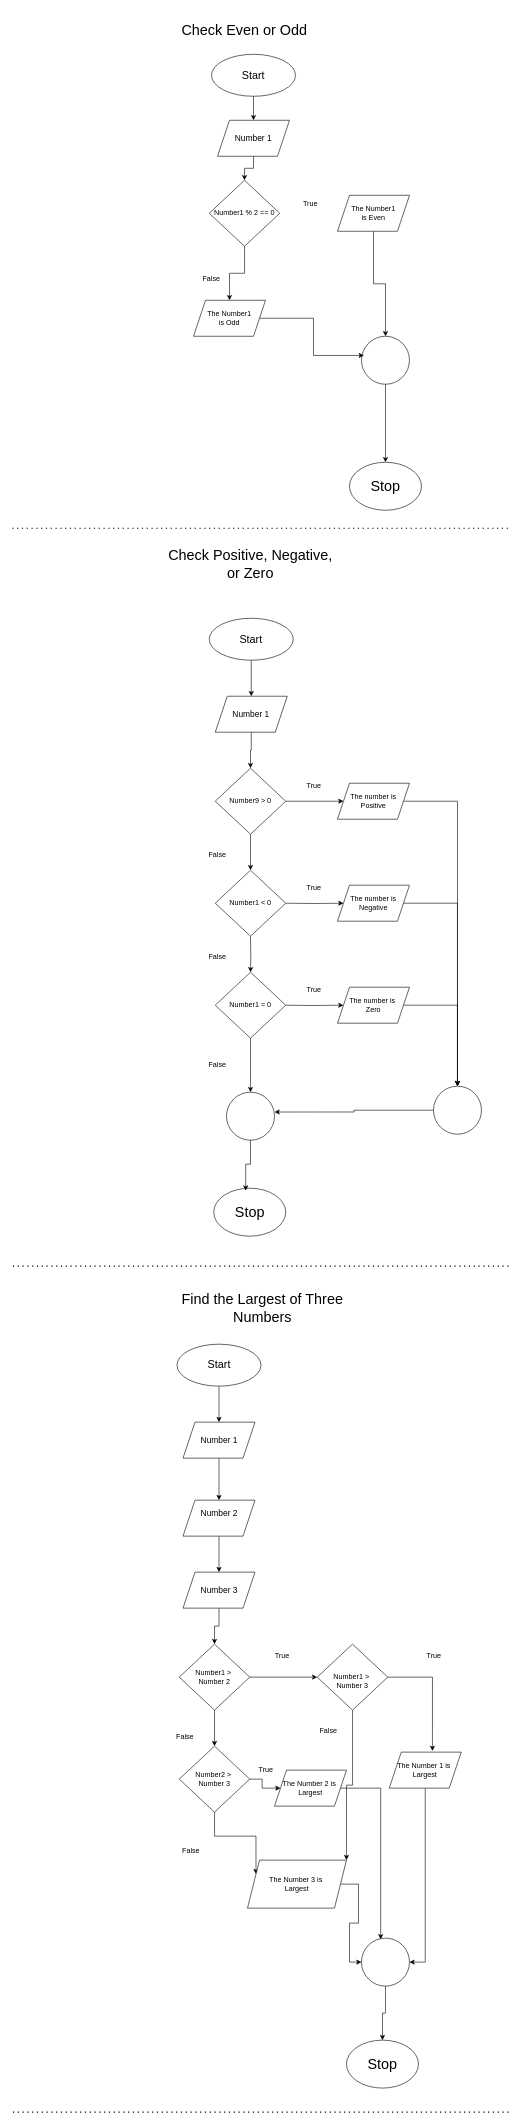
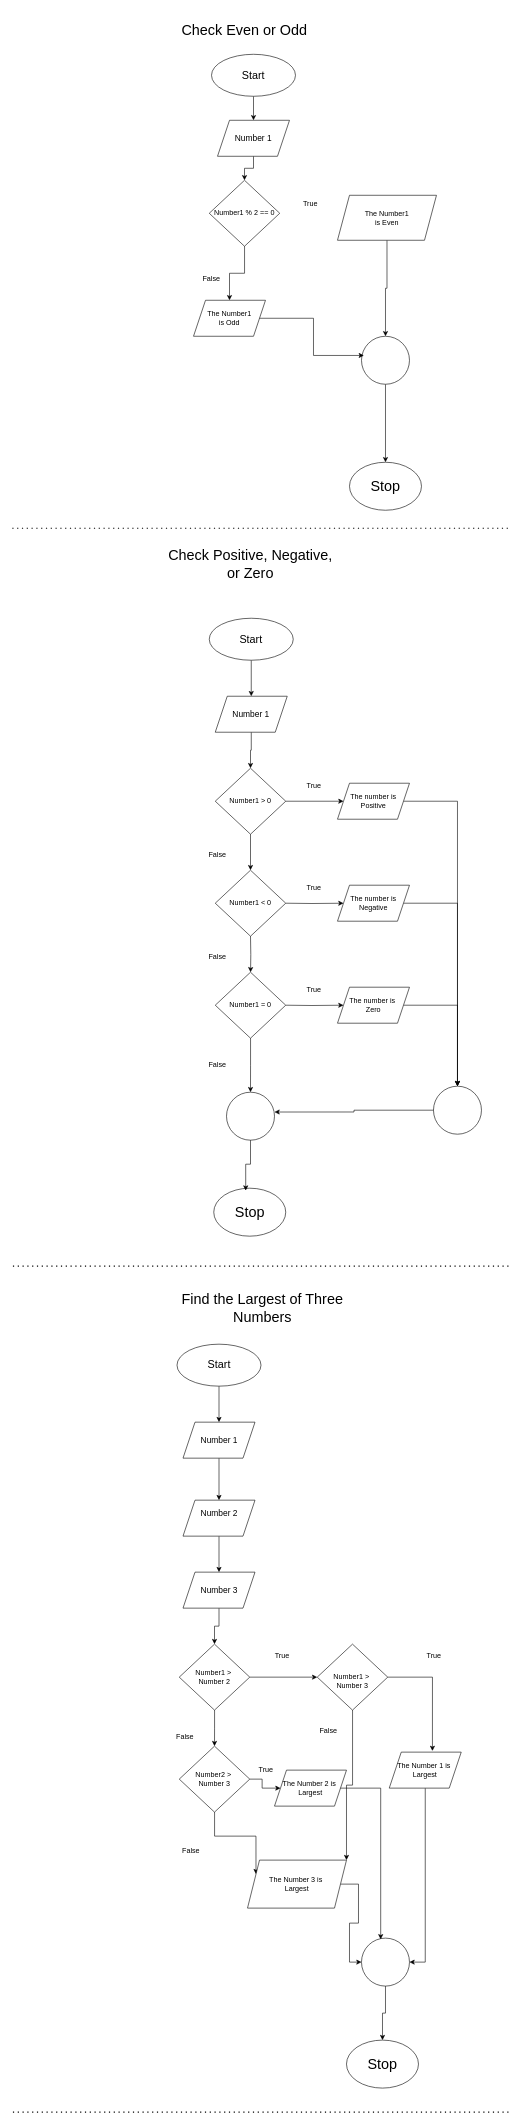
node "The Number1 is Even": size 72x36 -> 99x45
node "Number9 > 0": label "Number9 > 0" -> "Number1 > 0"
